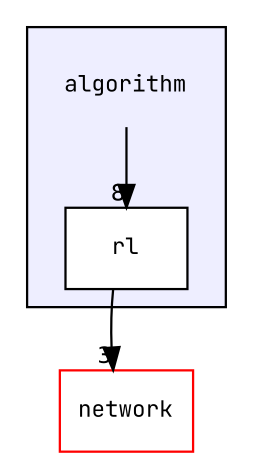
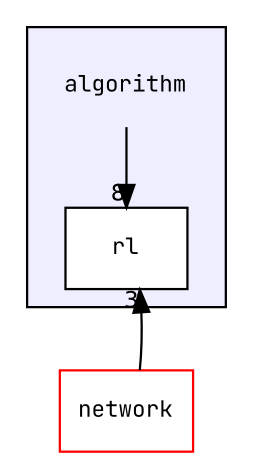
edge "rl" -> "network": reversed
